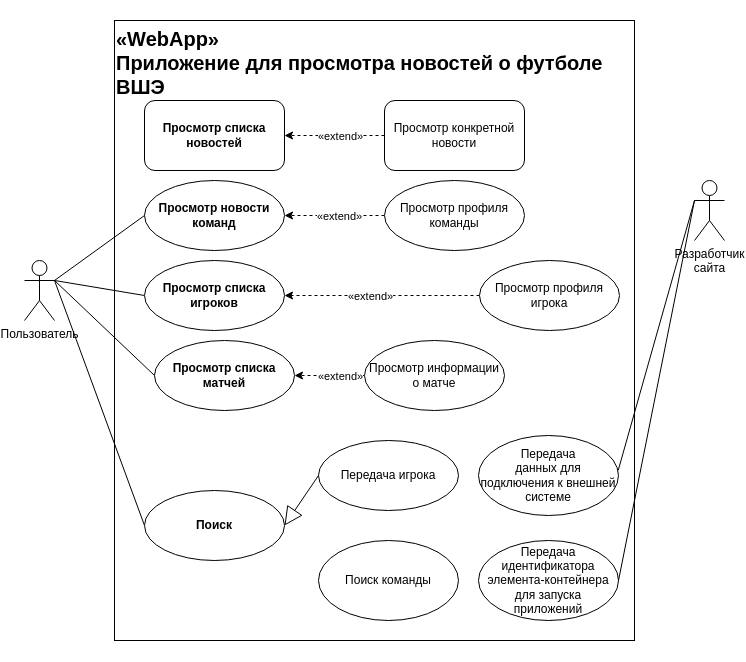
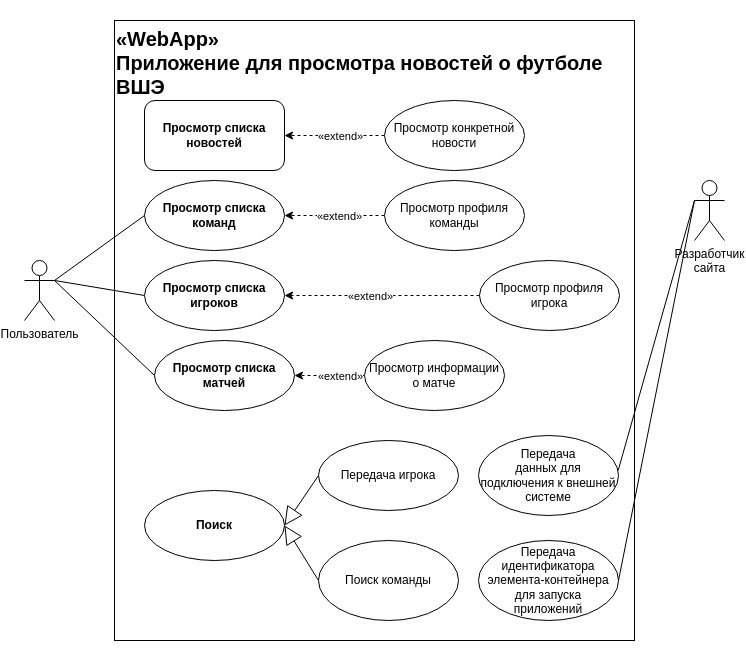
node "Просмотр конкретной новости": shape rounded rectangle -> ellipse
node "Просмотр новости команд": label "Просмотр новости команд" -> "Просмотр списка команд"
edge "Пользователь" -- "Поиск": removed
edge "Поиск команды" -> "Поиск": added
